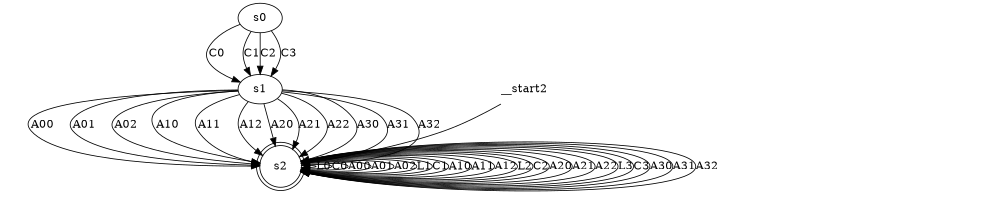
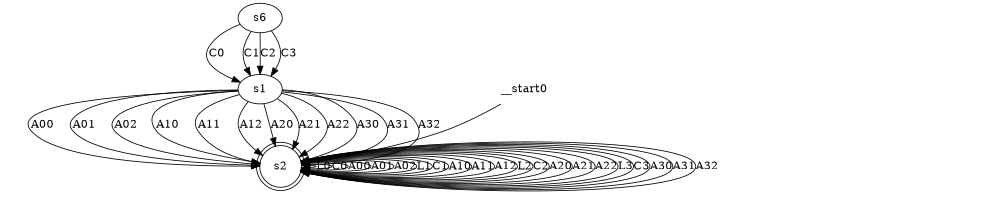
node "s0": label "s0" -> "s6"
node "__start2": label "__start2" -> "__start0"
